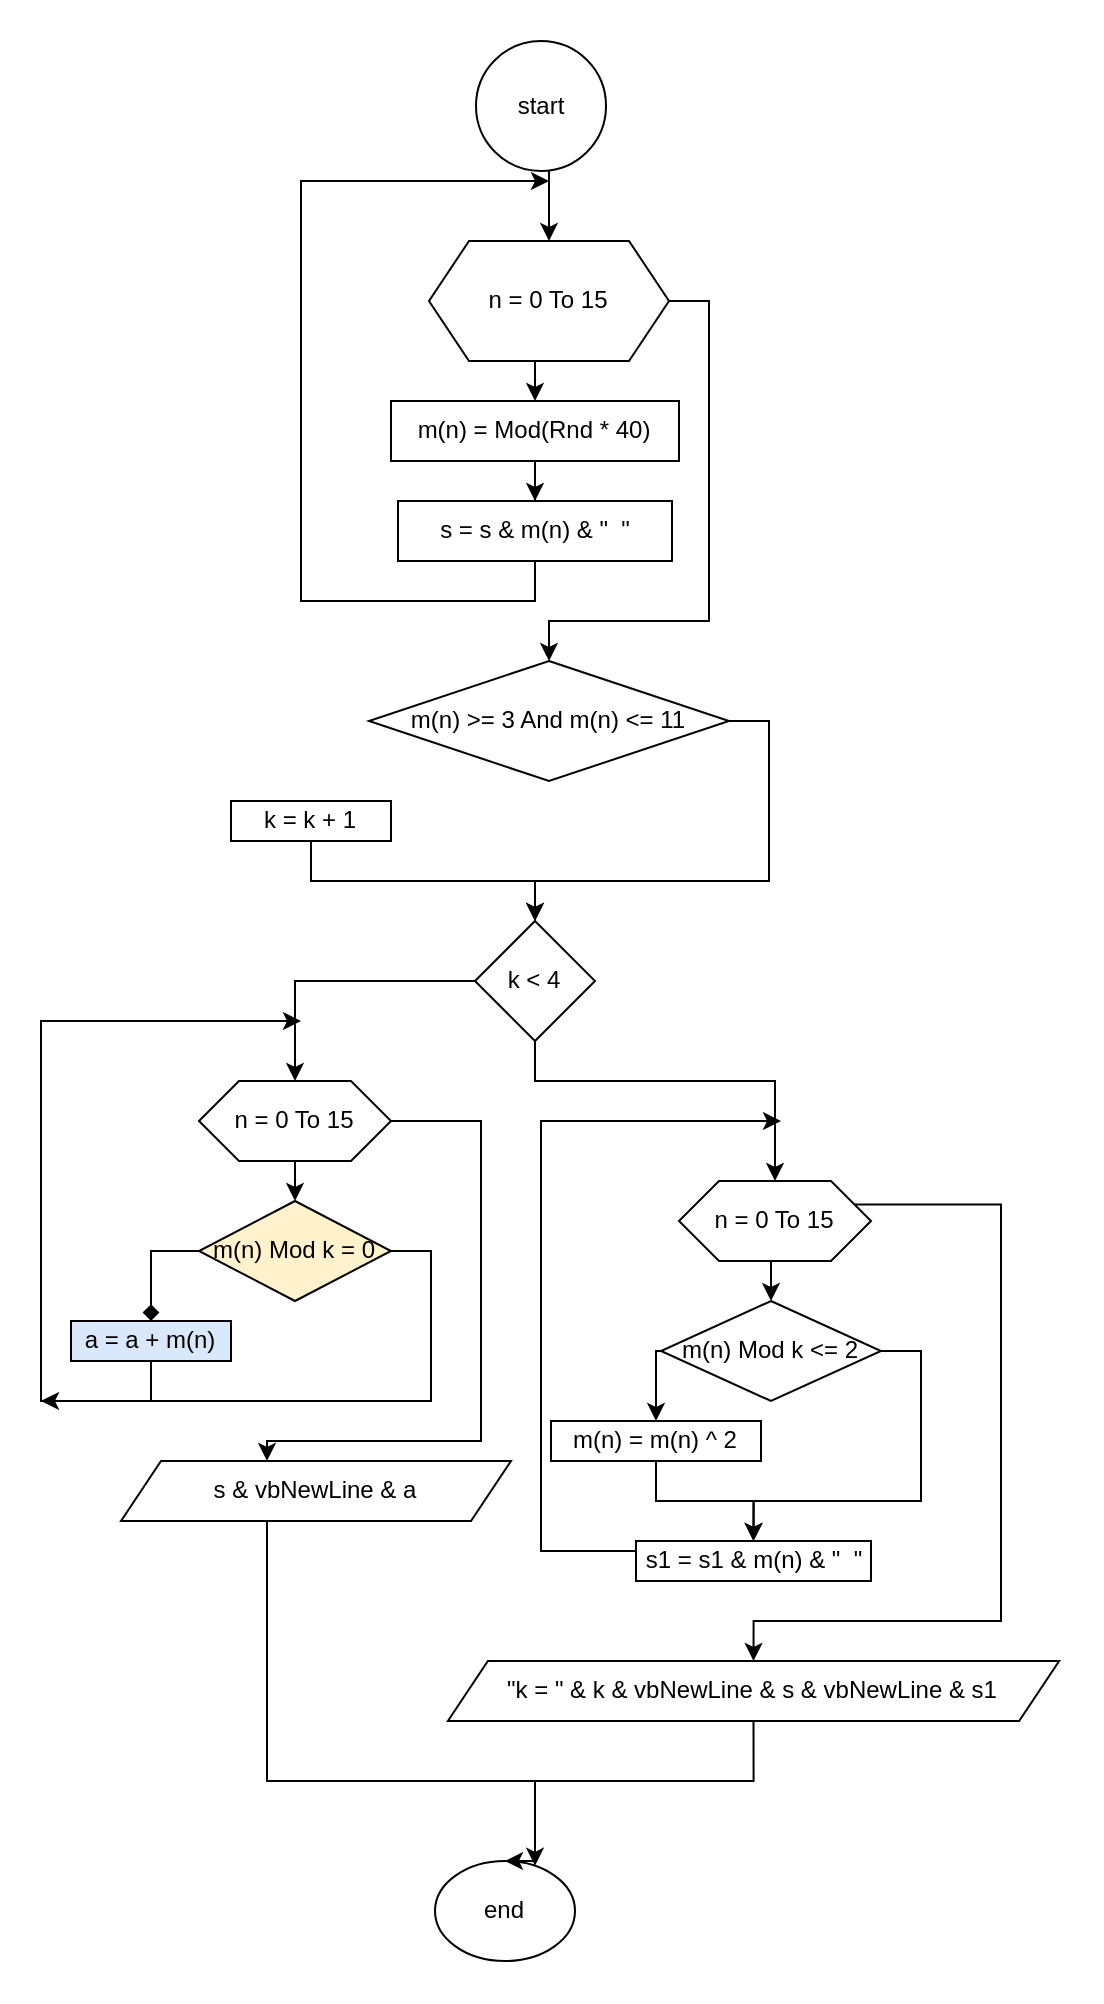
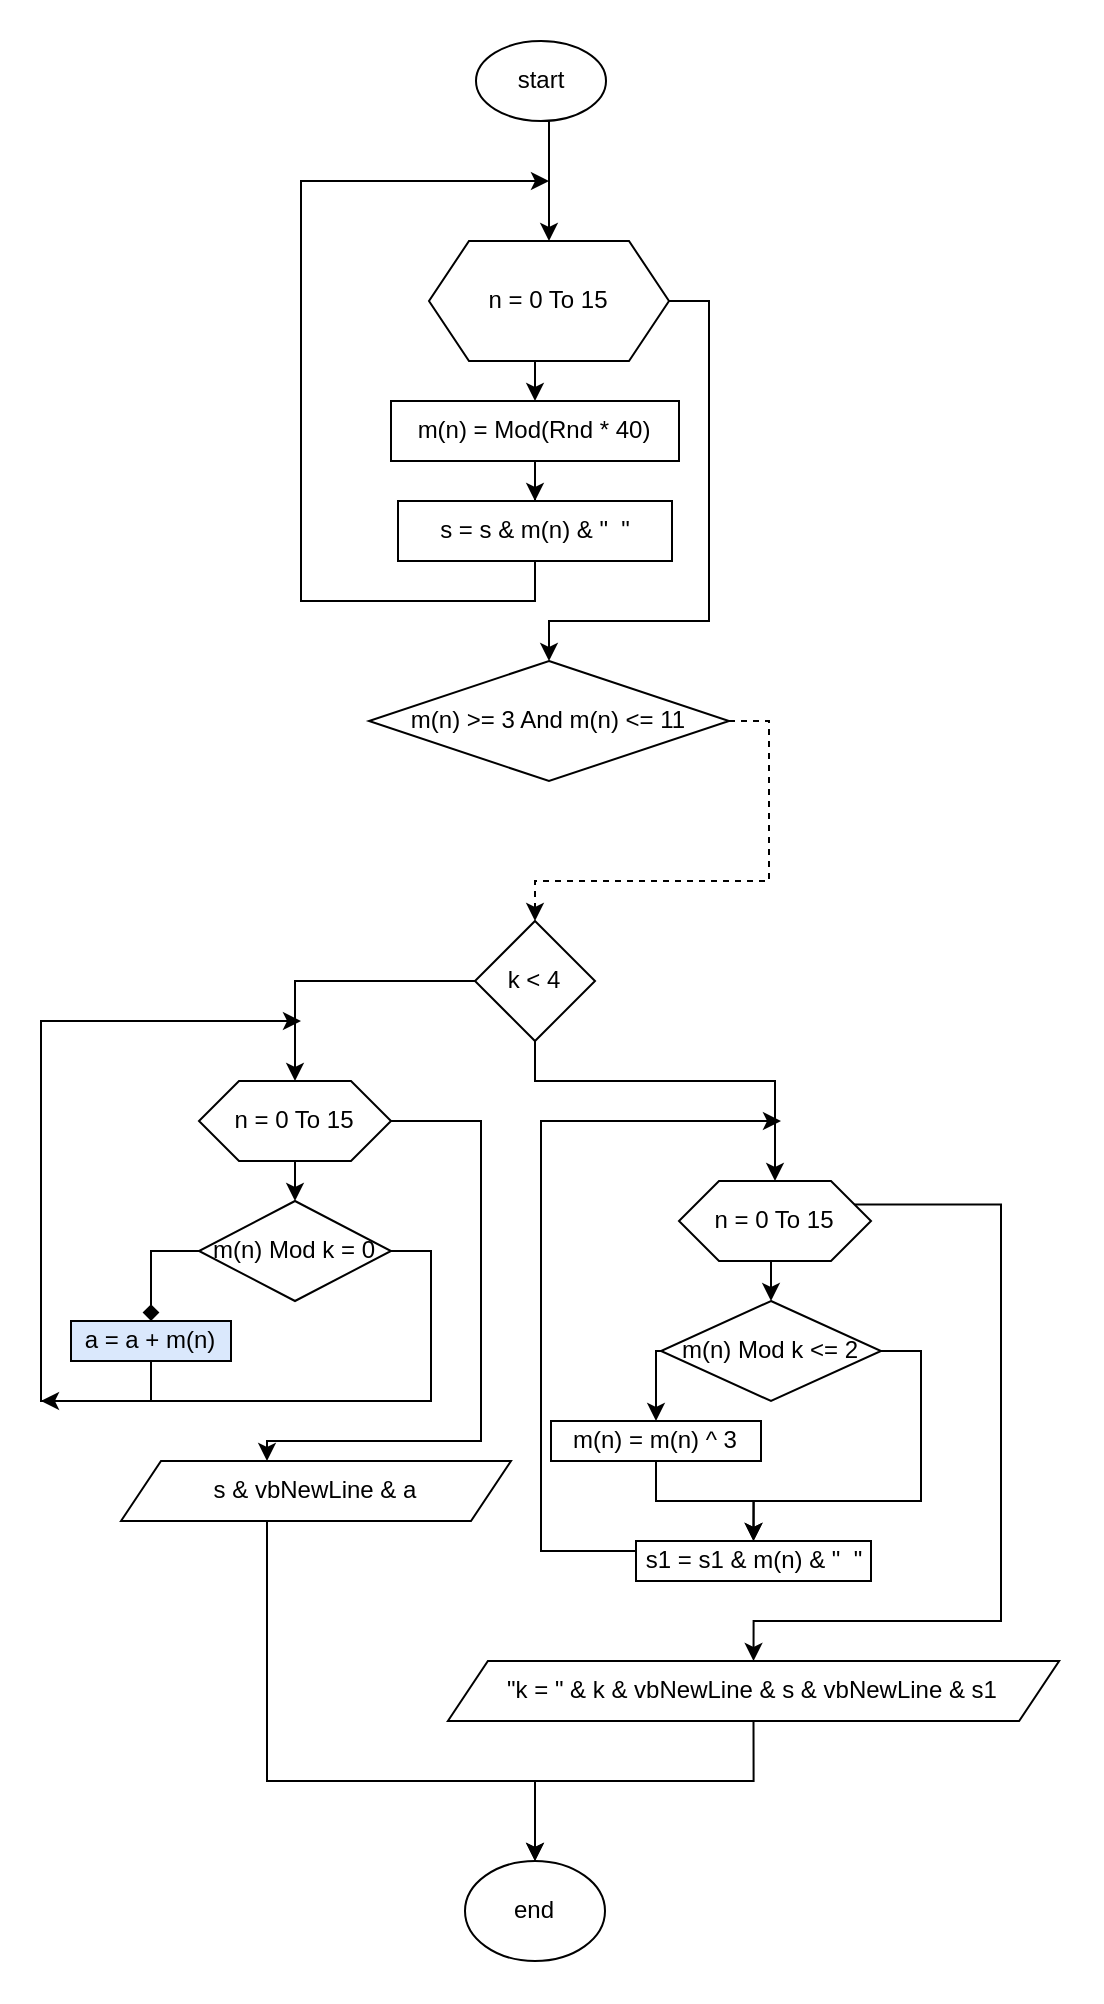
node "start": size 130x130 -> 130x80
node "k = k + 1": removed
edge "k = k + 1" -> "k < 4": removed
edge "m(n) >= 3 And m(n) <= 11" -> "k < 4": style solid -> dashed
node "m(n) Mod k = 0": fillcolor #fff2cc -> #ffffff
node "m(n) = m(n) ^ 2": label "m(n) = m(n) ^ 2" -> "m(n) = m(n) ^ 3"
node "end": moved (505, 1911) -> (535, 1911)
